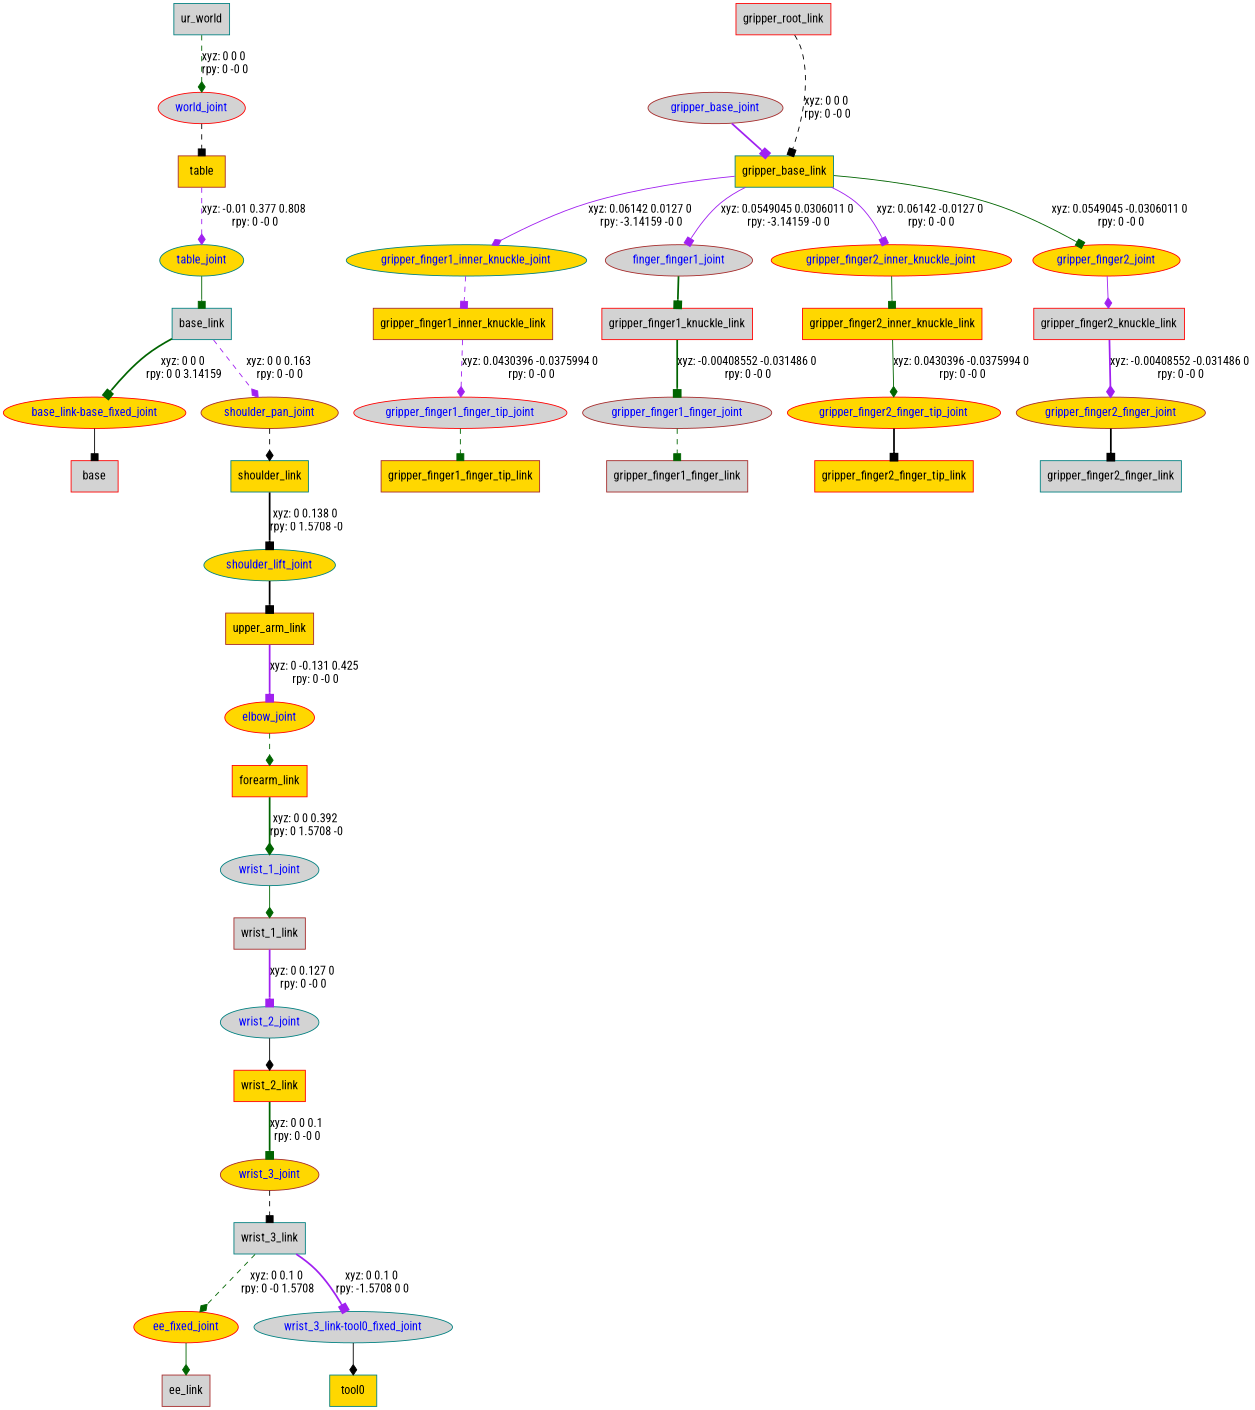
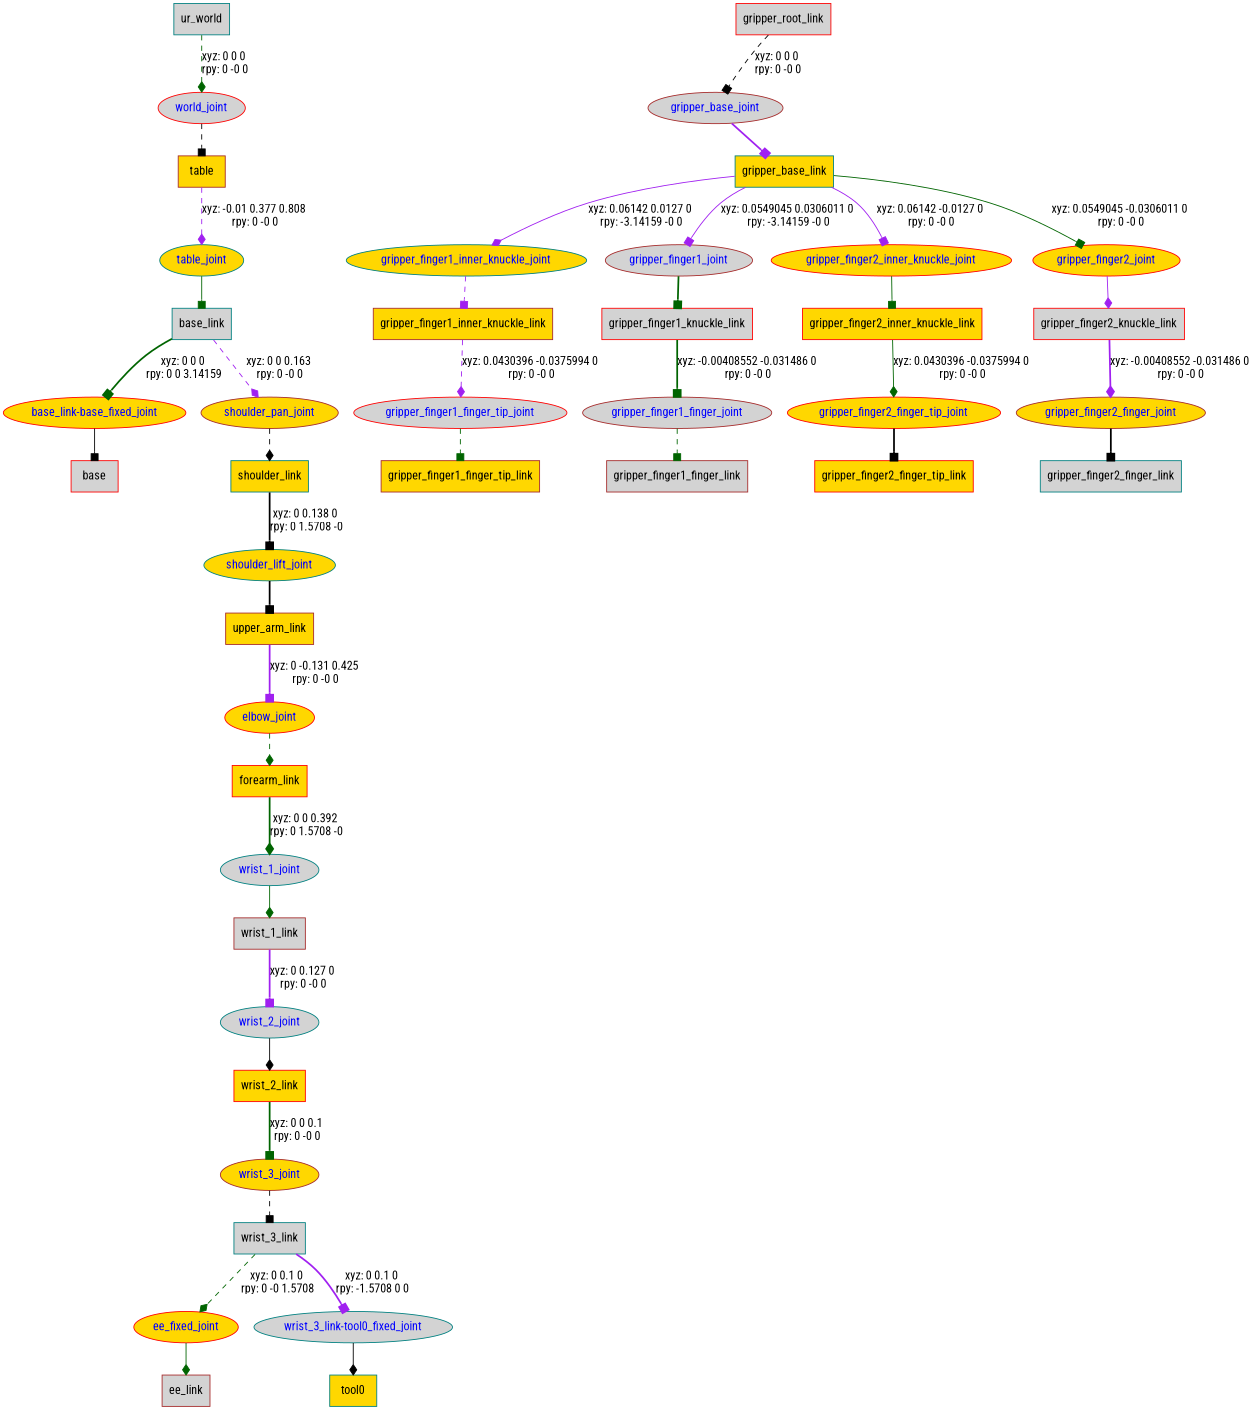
edge "gripper_root_link" -> "gripper_base_link": now "gripper_root_link" -> "gripper_base_joint"
node "finger_finger1_joint": label "finger_finger1_joint" -> "gripper_finger1_joint"
